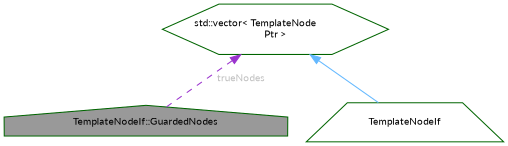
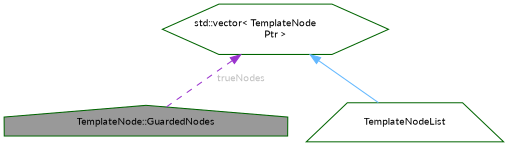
node "TemplateNodeIf::GuardedNodes": label "TemplateNodeIf::GuardedNodes" -> "TemplateNode::GuardedNodes"
node "TemplateNodeIf": label "TemplateNodeIf" -> "TemplateNodeList"
